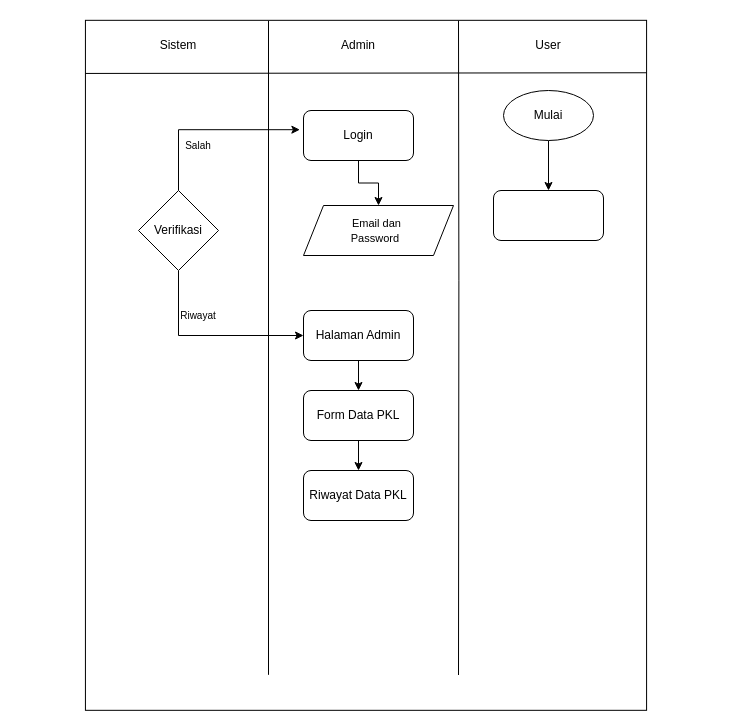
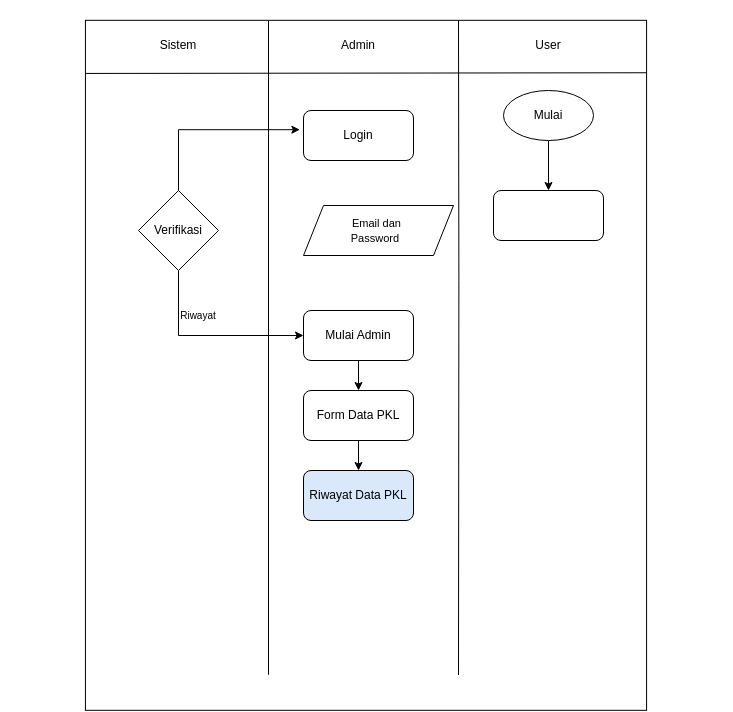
node "Salah": removed
edge "Login" -> "Email dan Password": removed
node "Halaman Admin": label "Halaman Admin" -> "Mulai Admin"
node "Riwayat Data PKL": fillcolor #ffffff -> #dae8fc
